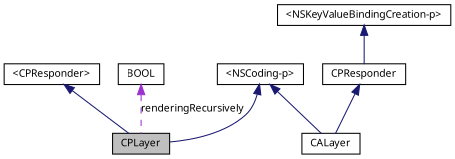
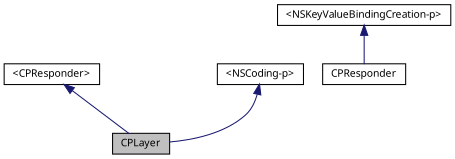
node "BOOL": removed
node "CALayer": removed
